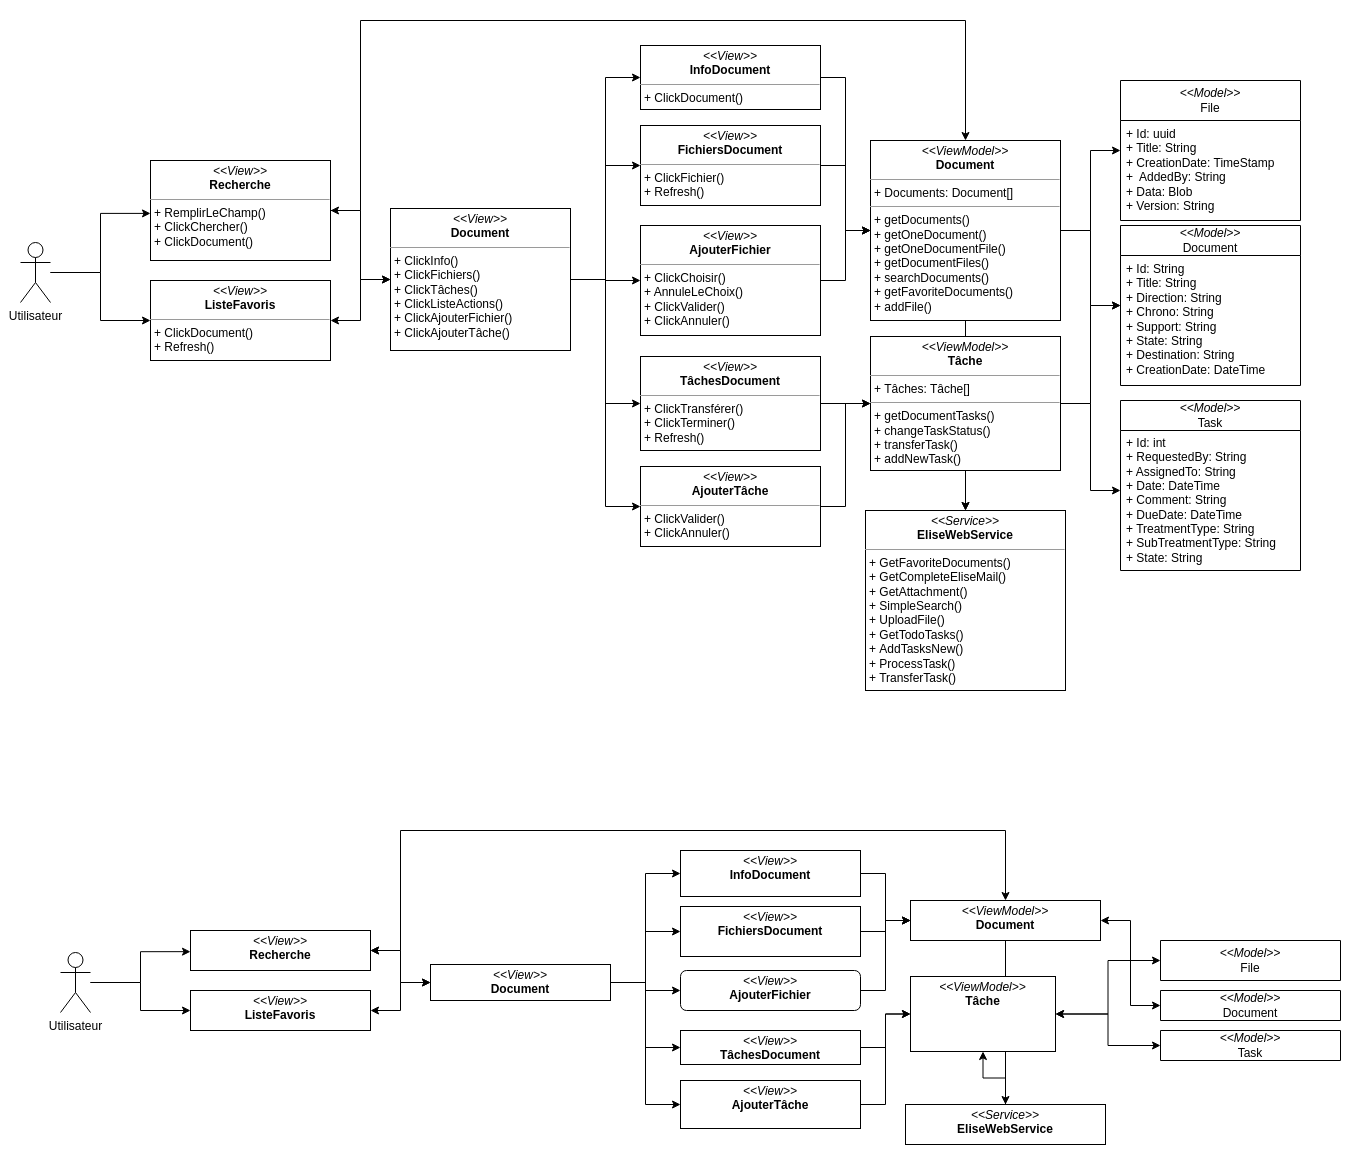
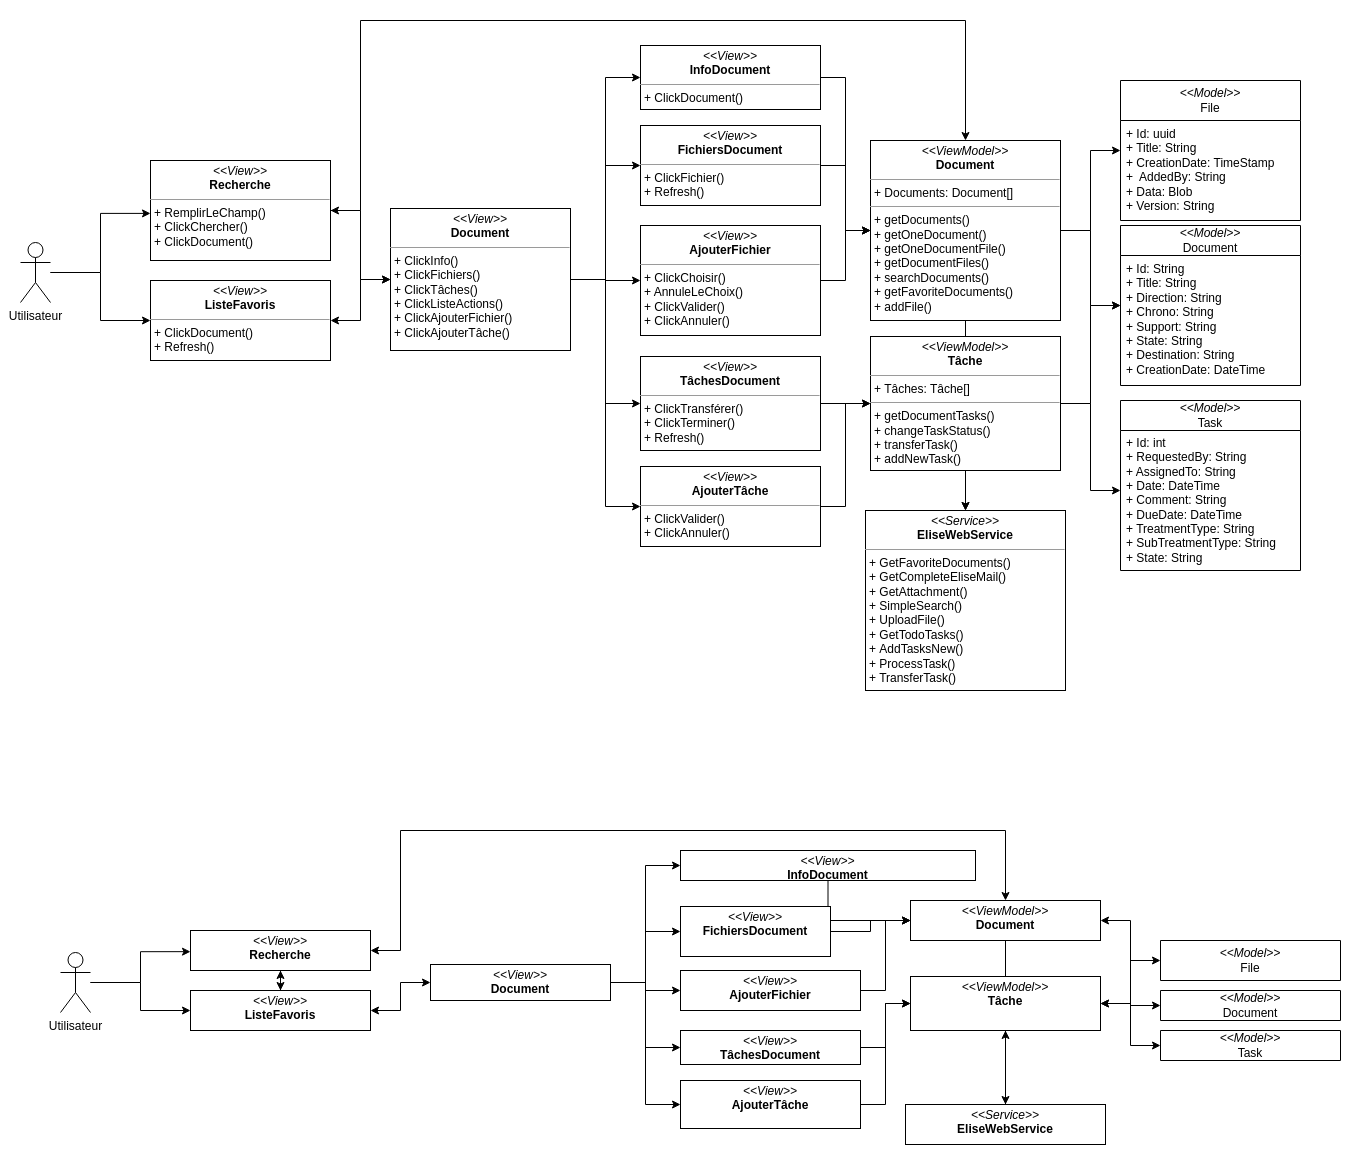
node "<<View>> InfoDocument": size 180x46 -> 295x30
node "<<View>> FichiersDocument": size 180x50 -> 150x50
edge "<<View>> Recherche" -- "<<View>> Document": now "<<View>> Recherche" -- "<<View>> ListeFavoris"
node "<<View>> AjouterFichier": shape rounded rectangle -> rectangle
node "<<ViewModel>> Tâche": size 145x75 -> 190x54
